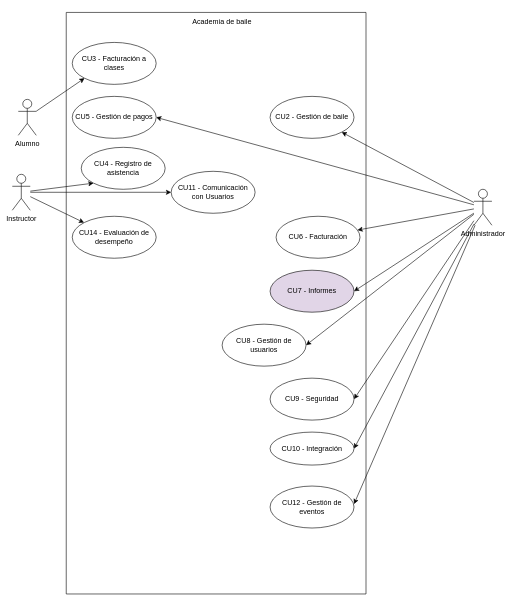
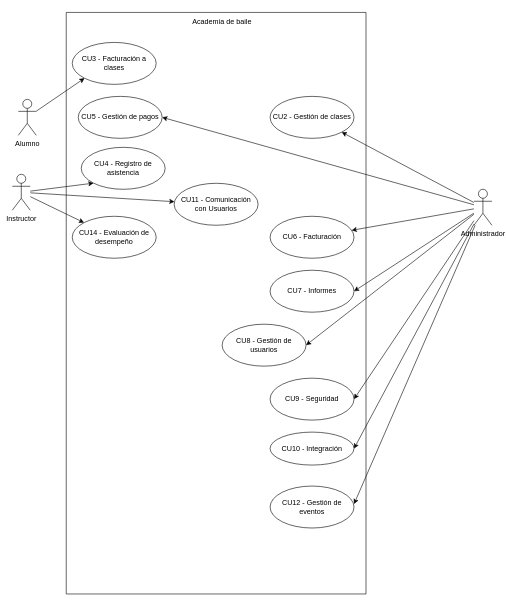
node "CU5 - Gestión de pagos": moved (114, 117) -> (120, 117)
node "CU2 - Gestión de baile": label "CU2 - Gestión de baile" -> "CU2 - Gestión de clases"
node "CU11 - Comunicación con Usuarios": moved (213, 192) -> (216, 204)
node "CU6 - Facturación": moved (318, 237) -> (312, 237)
node "CU7 - Informes": fillcolor #e1d5e7 -> #ffffff
